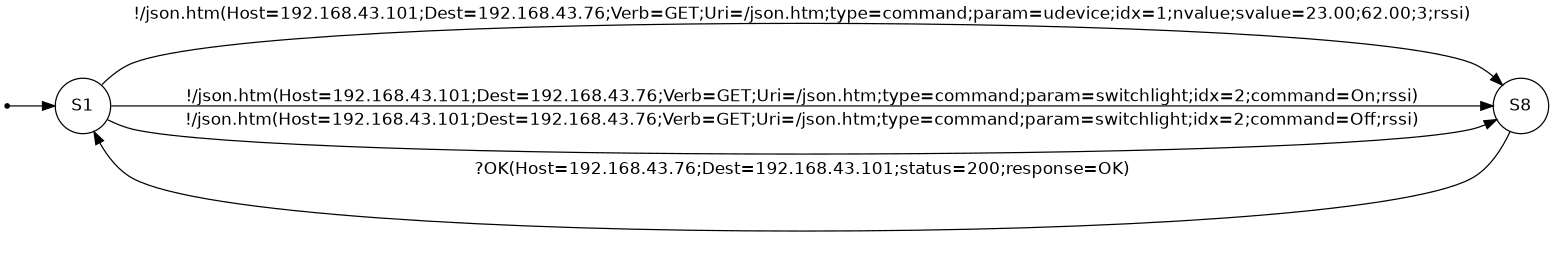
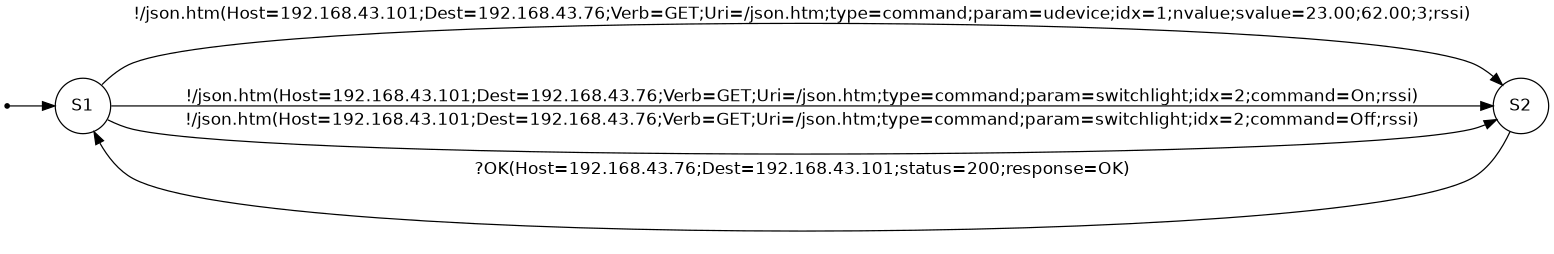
node "S8": label "S8" -> "S2"
